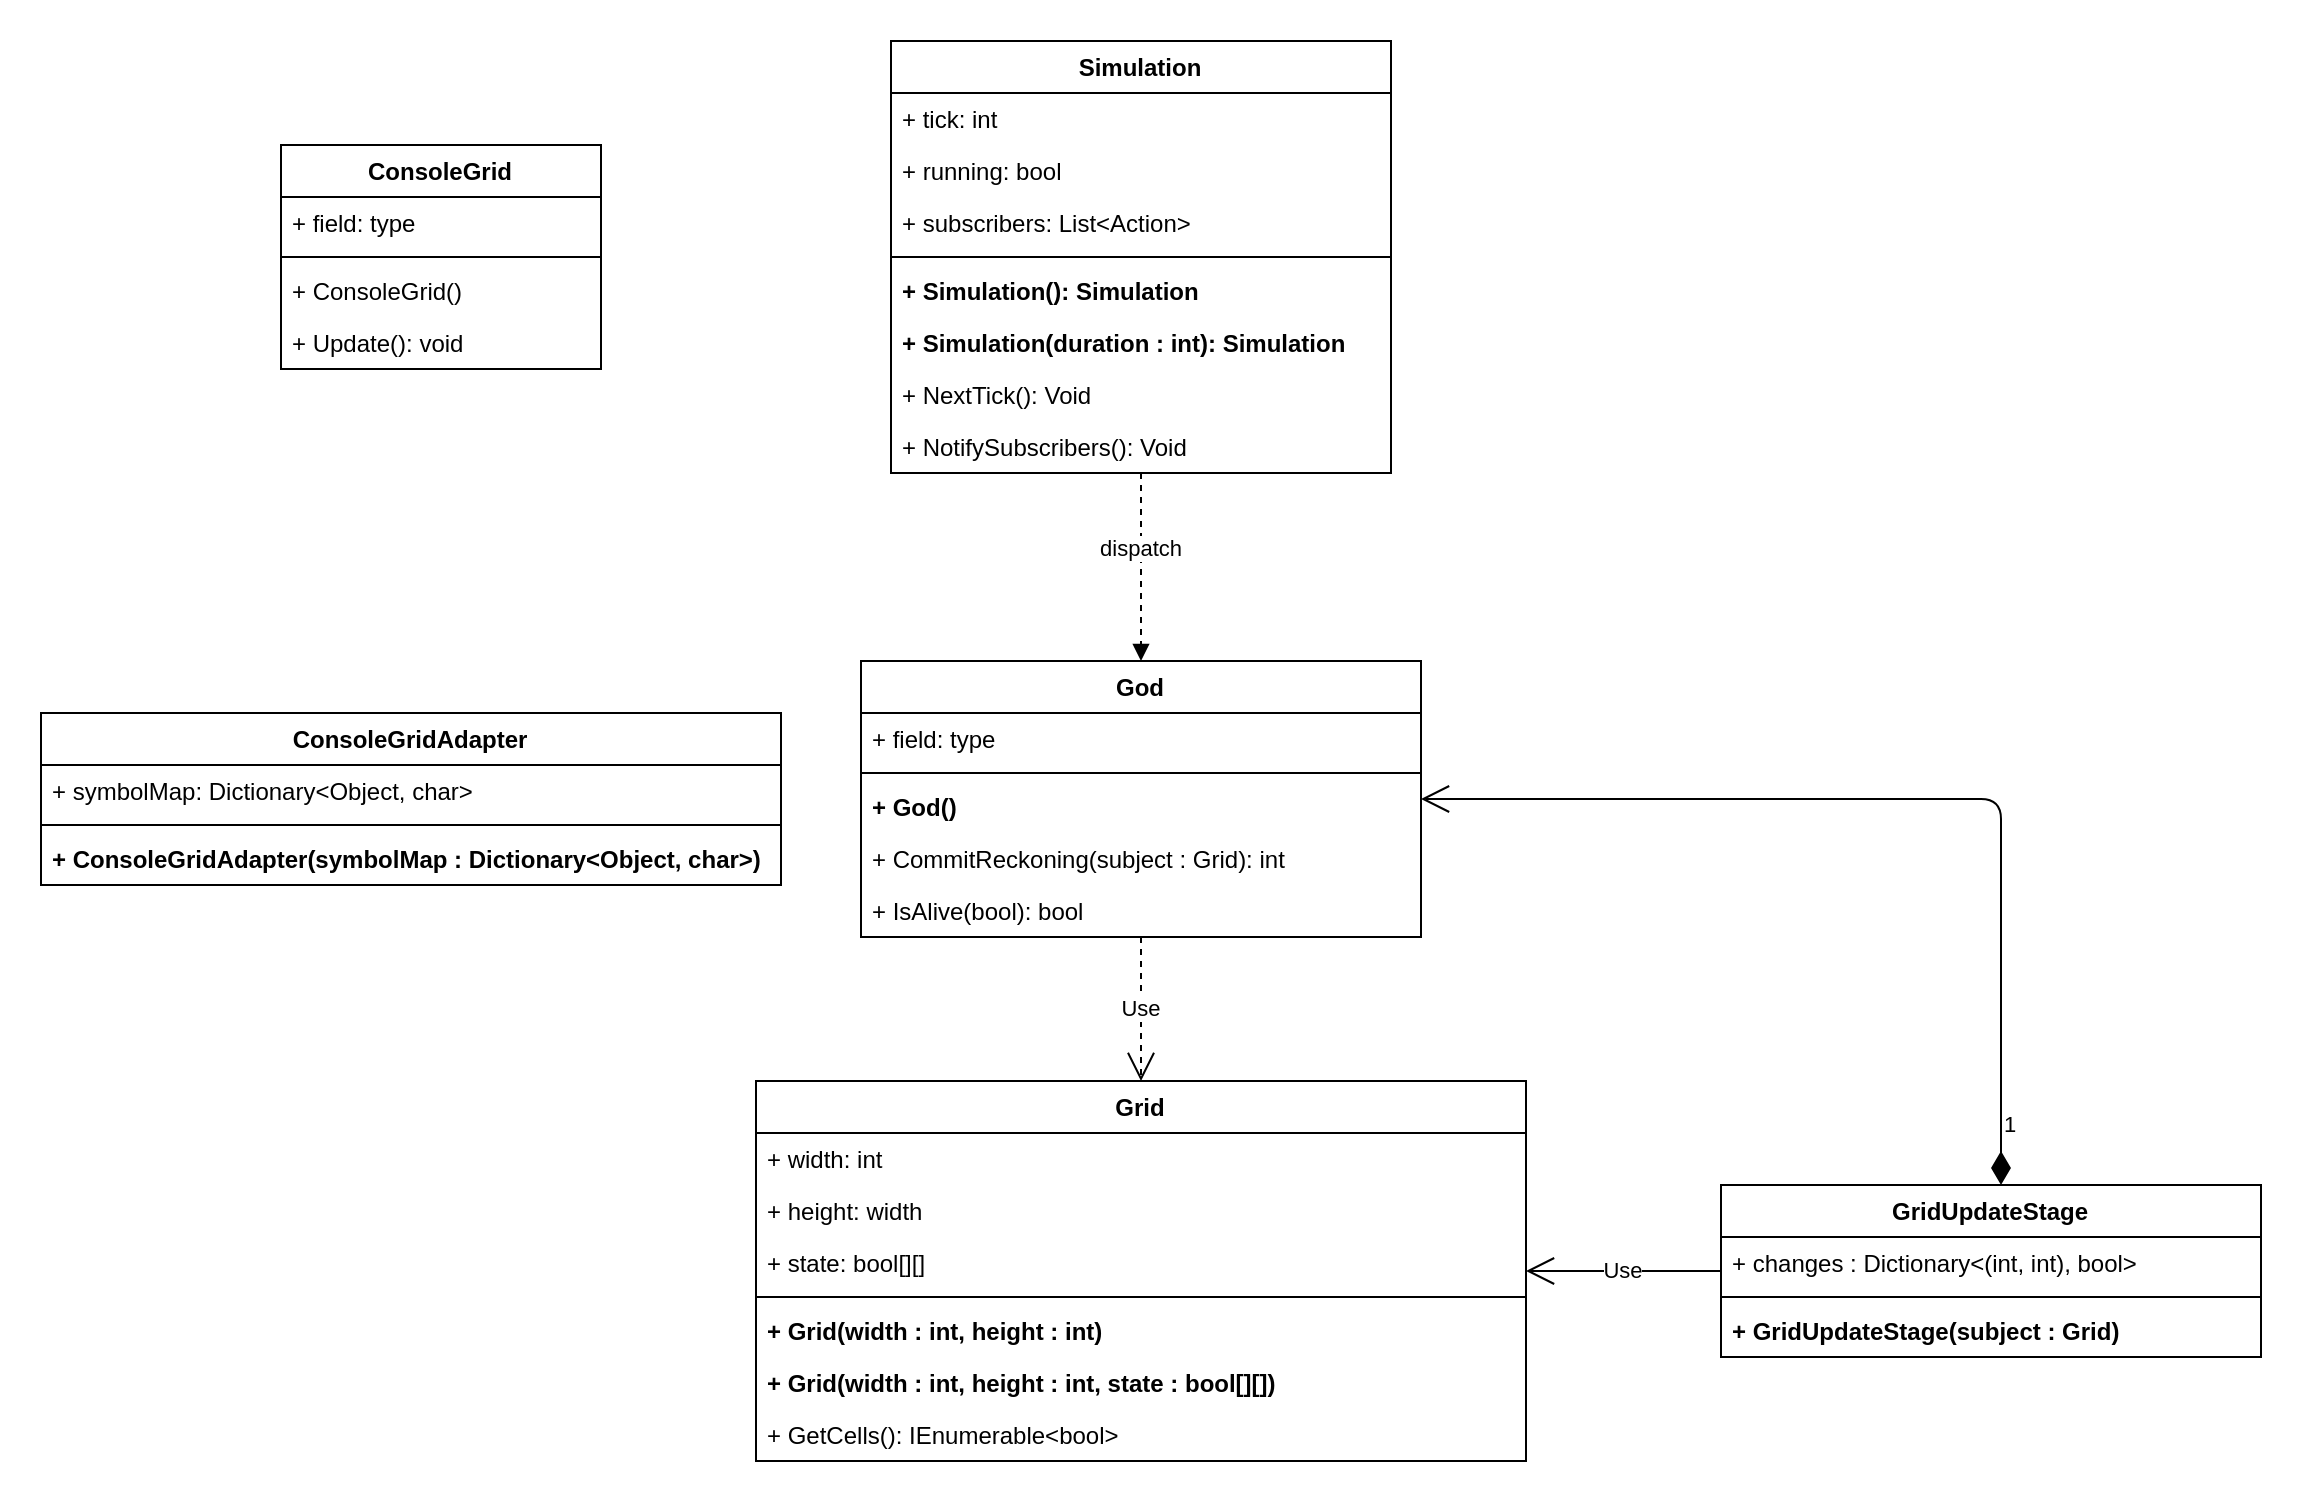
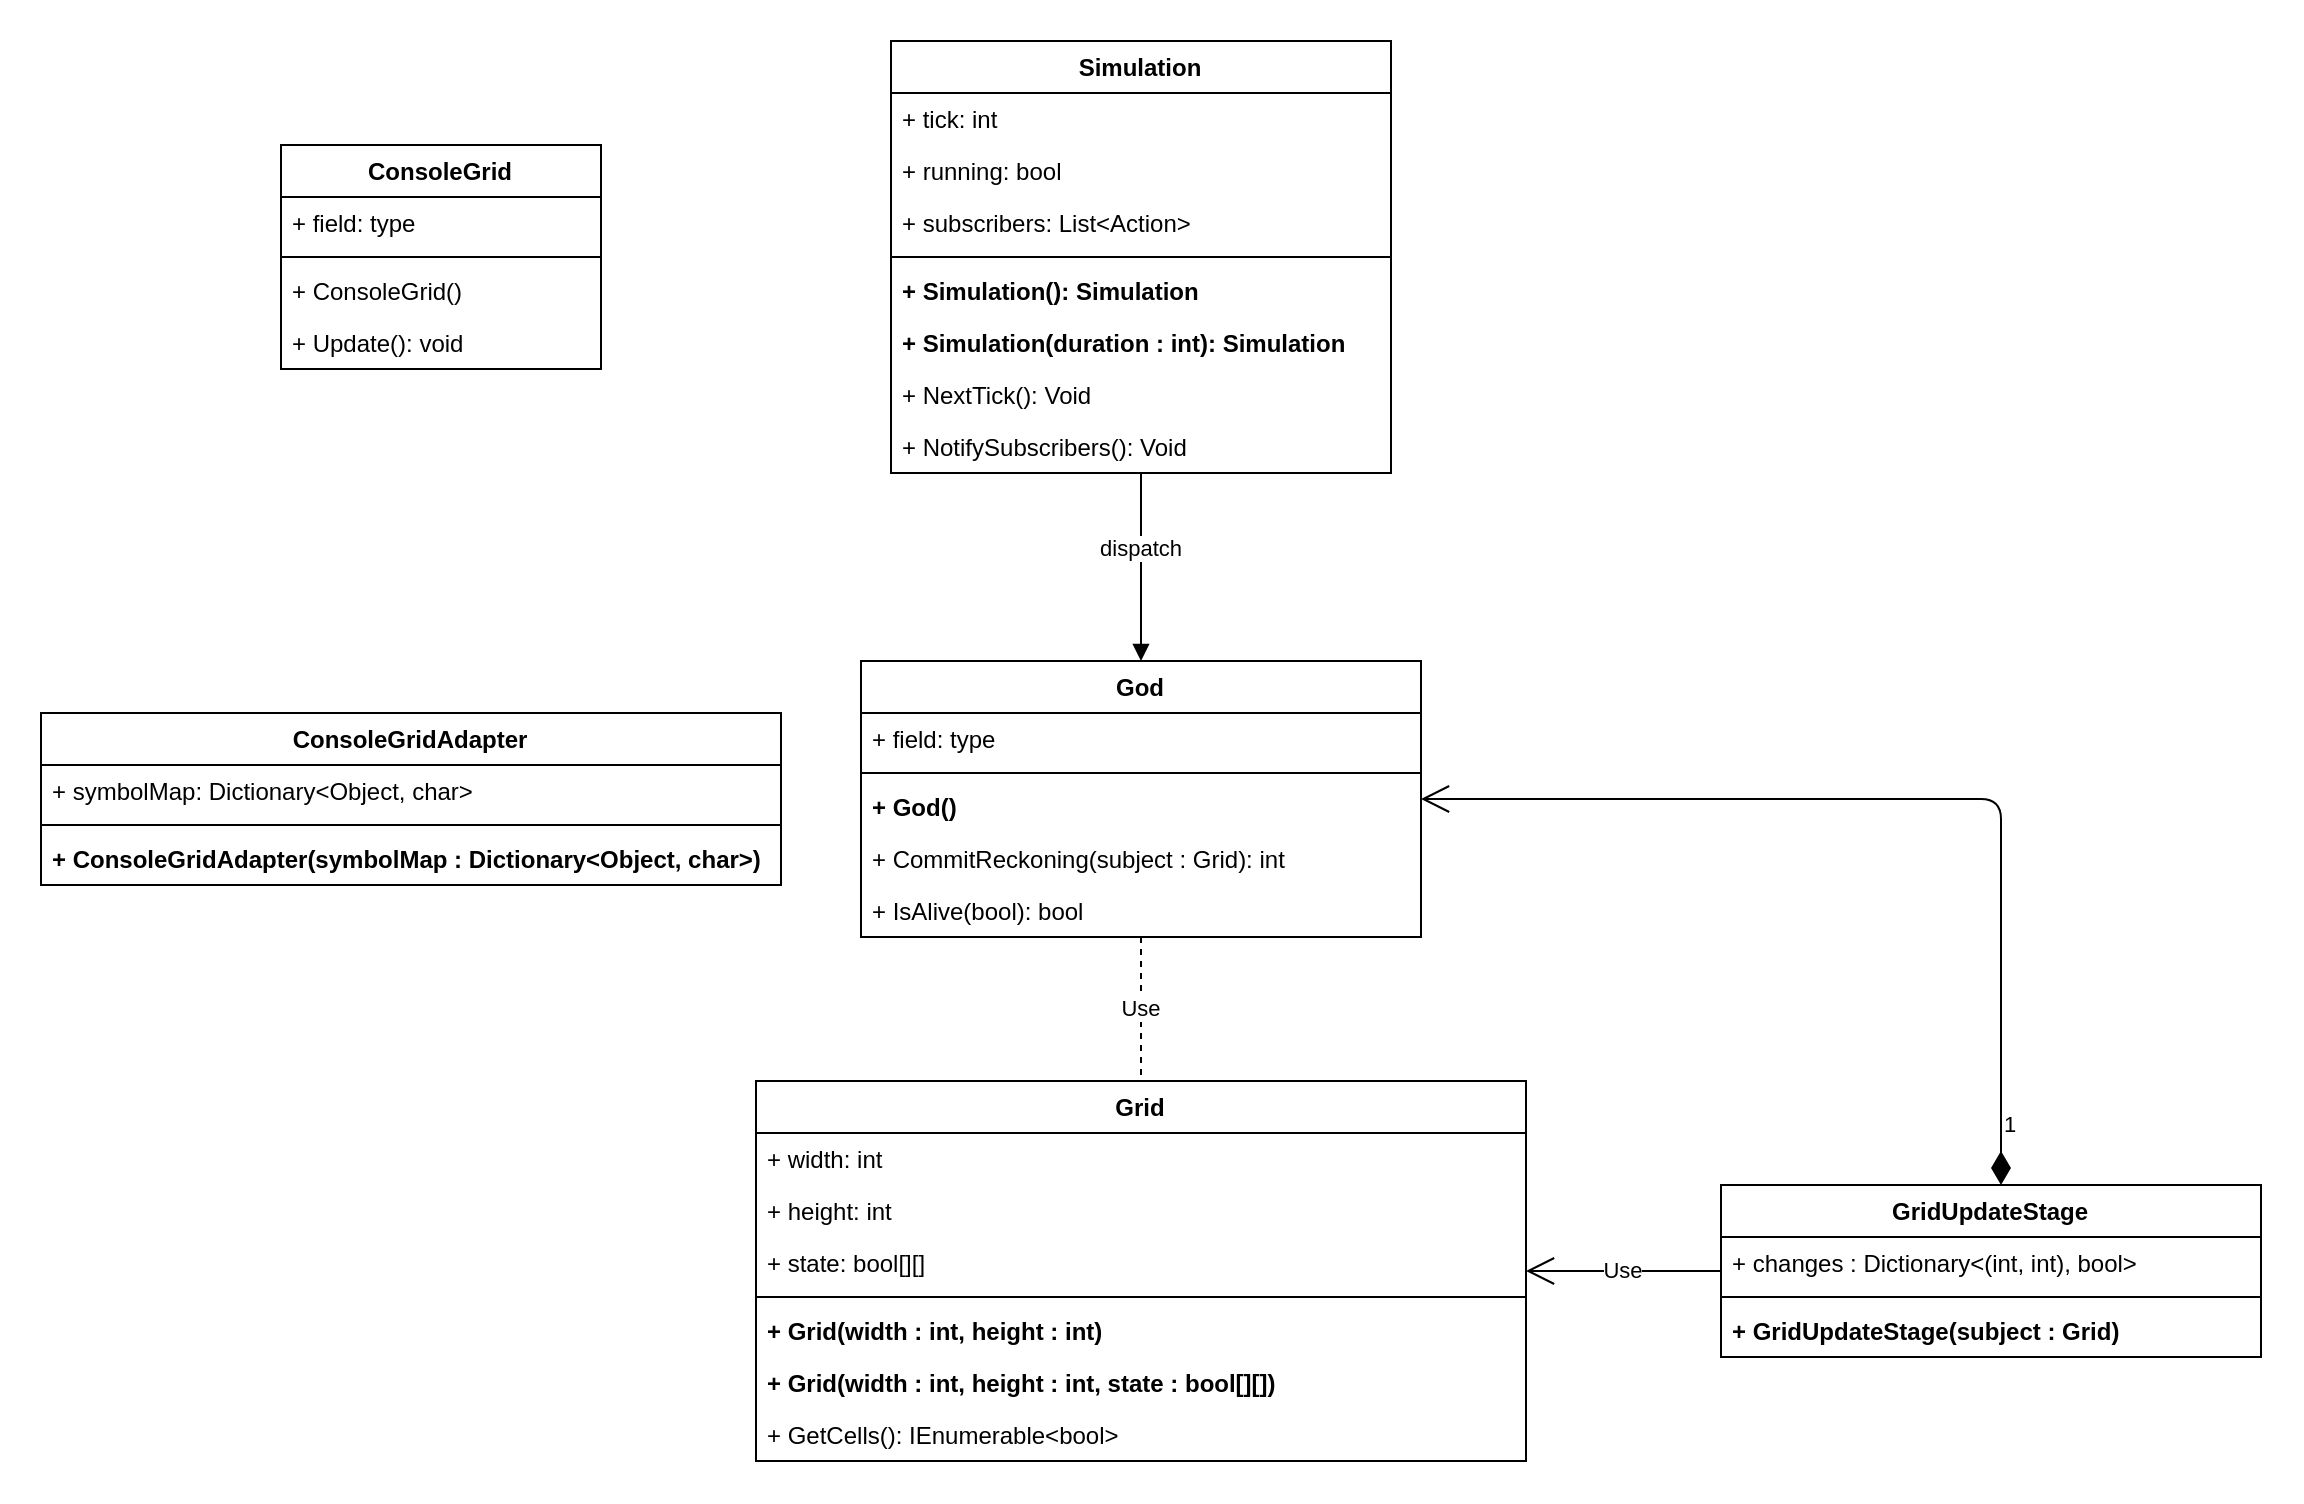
edge "Simulation" -> "God": style dashed -> solid
edge "God" -> "Grid": arrowhead open -> none
node "+ height: width": label "+ height: width" -> "+ height: int"
